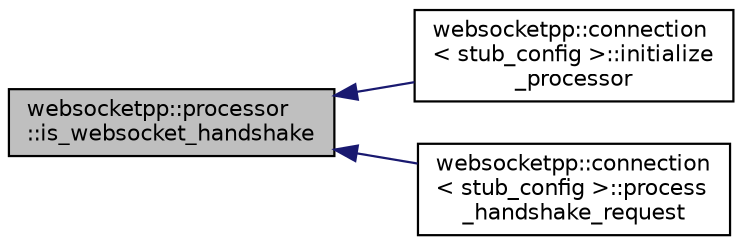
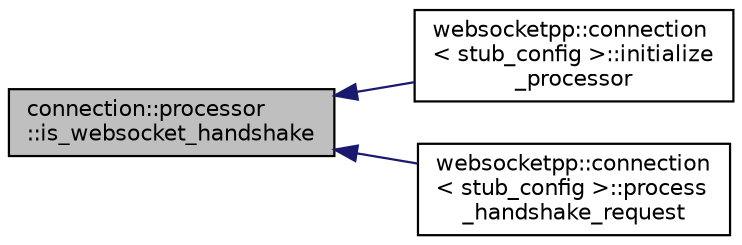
node "websocketpp::processor ::is_websocket_handshake": label "websocketpp::processor ::is_websocket_handshake" -> "connection::processor ::is_websocket_handshake"
